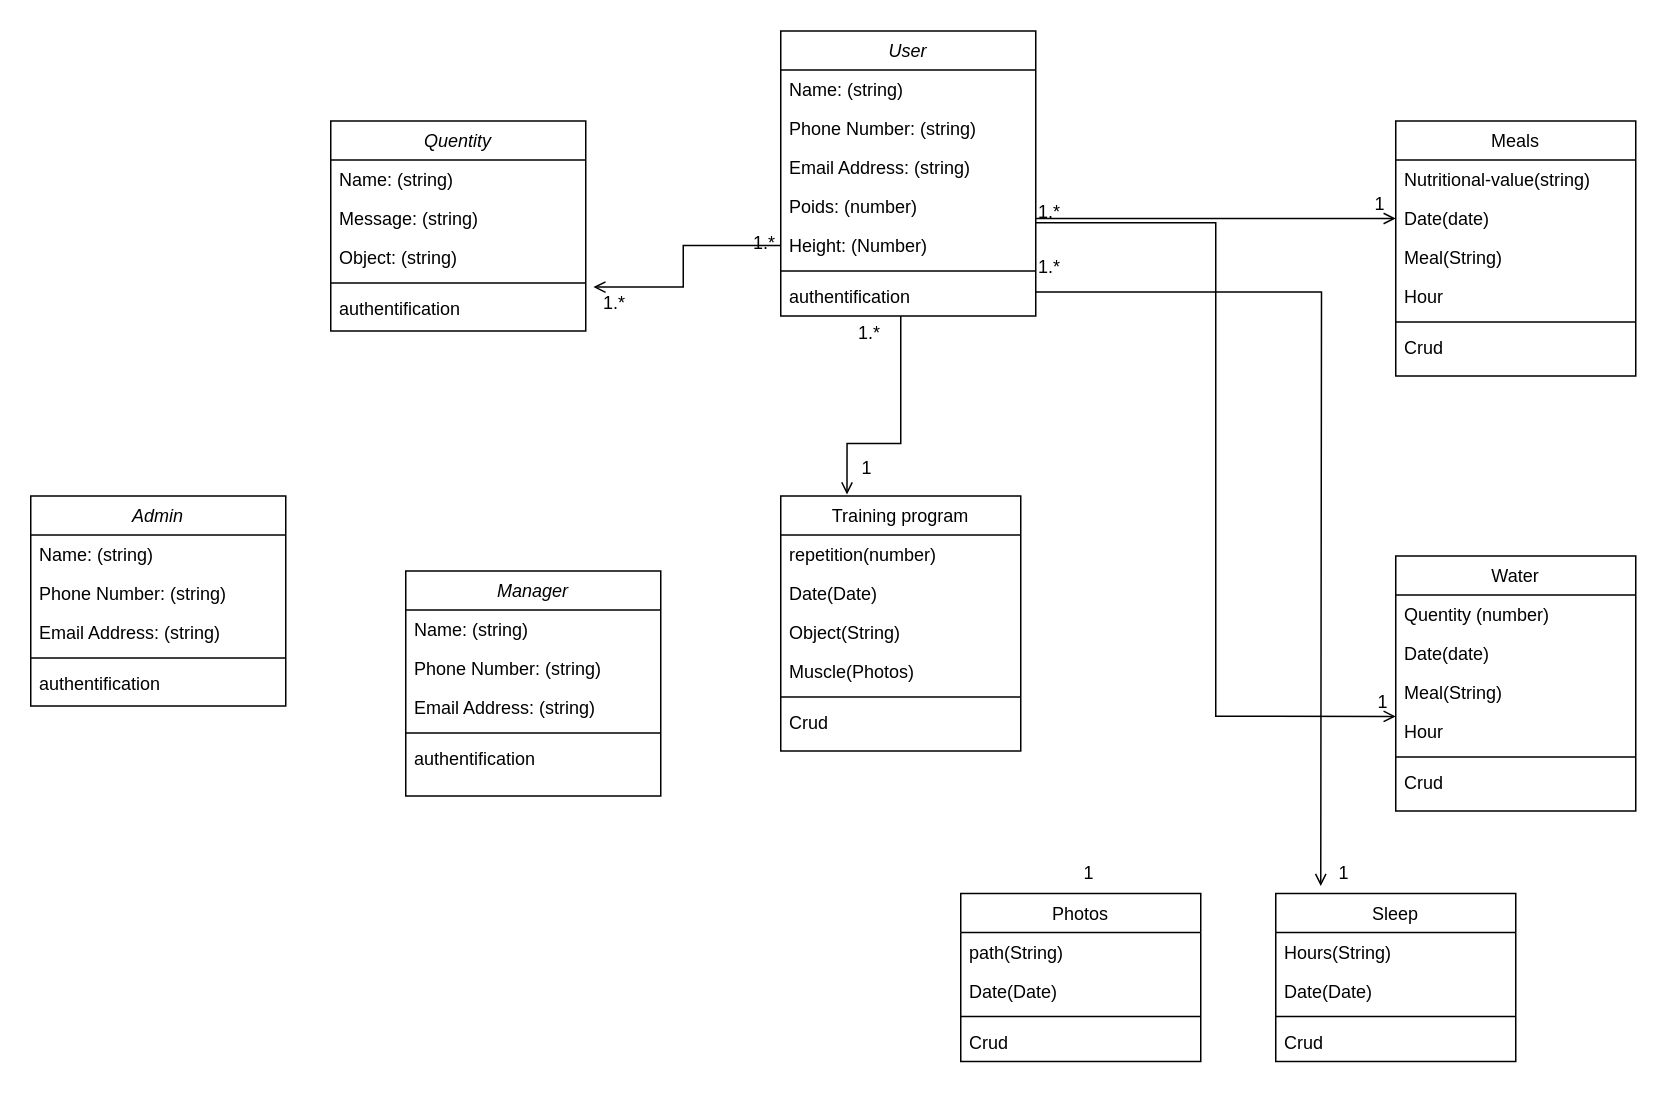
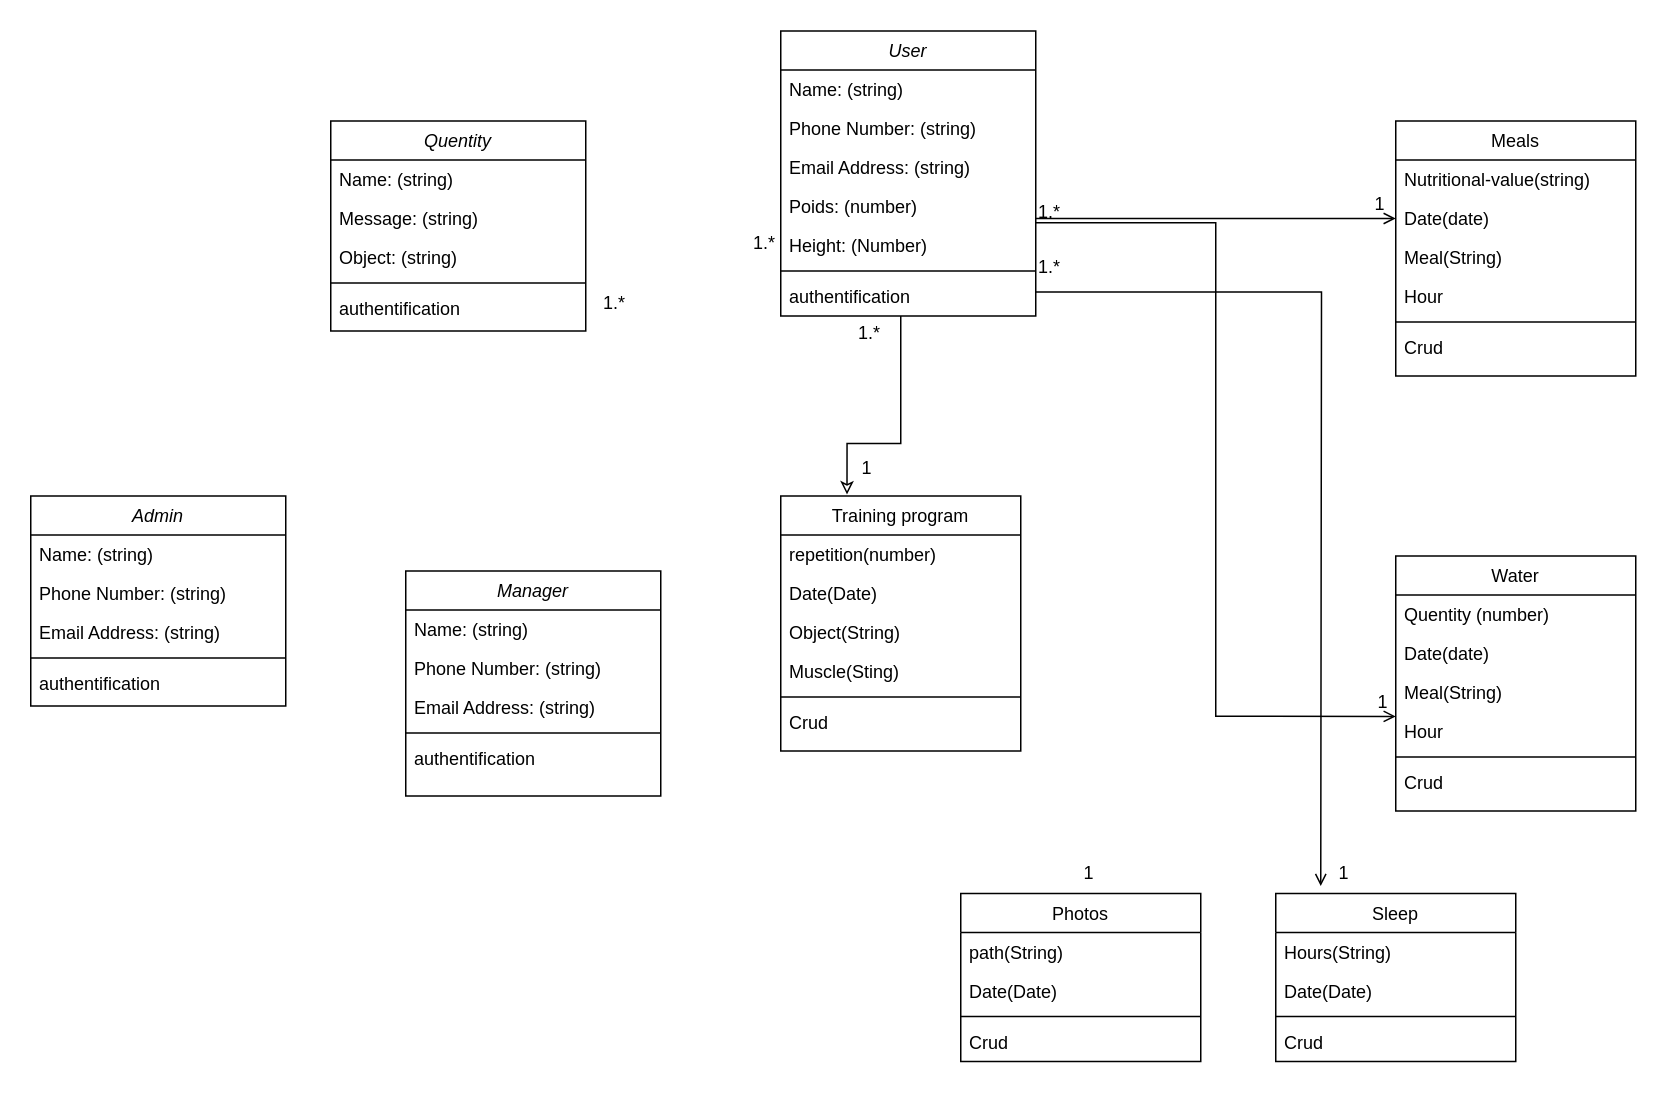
edge "Height: (Number)" -> "Object: (string)": removed
edge "User" -> "Training program": arrowhead open -> classic
node "Muscle(Photos)": label "Muscle(Photos)" -> "Muscle(Sting)"
